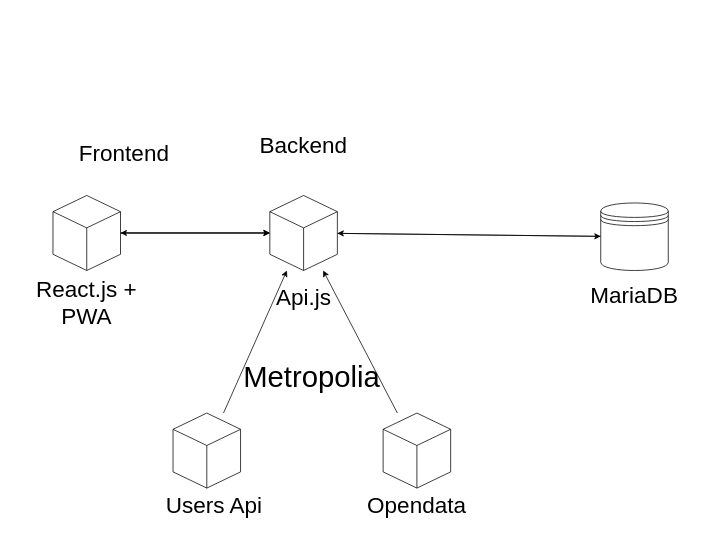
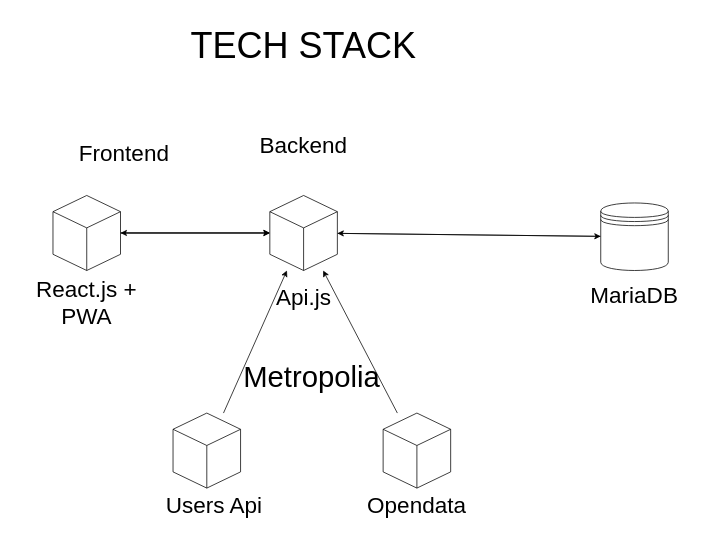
node "TECH STACK": added
